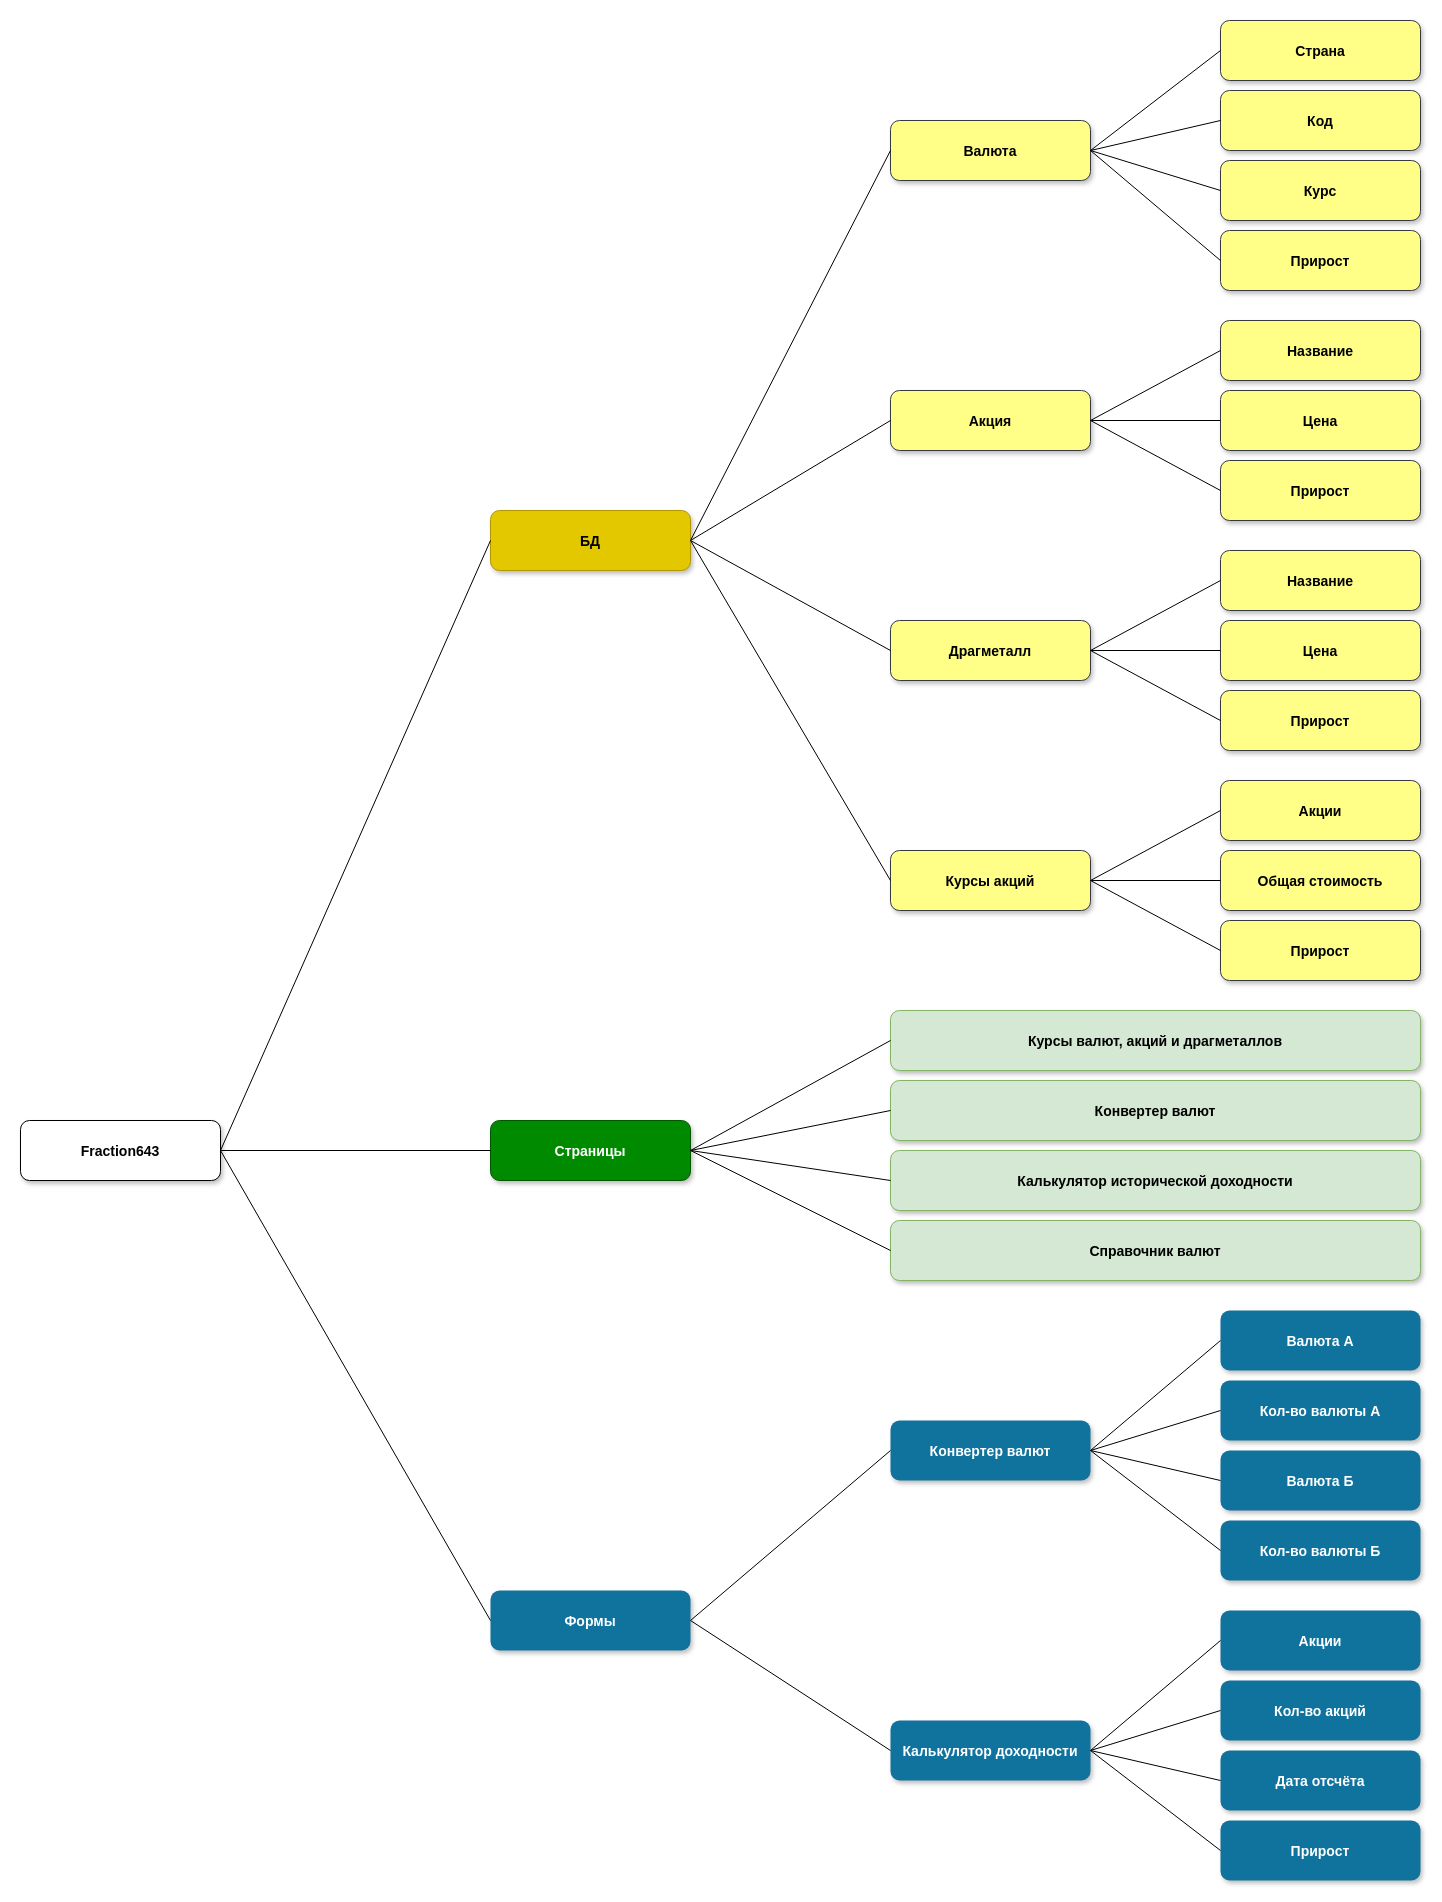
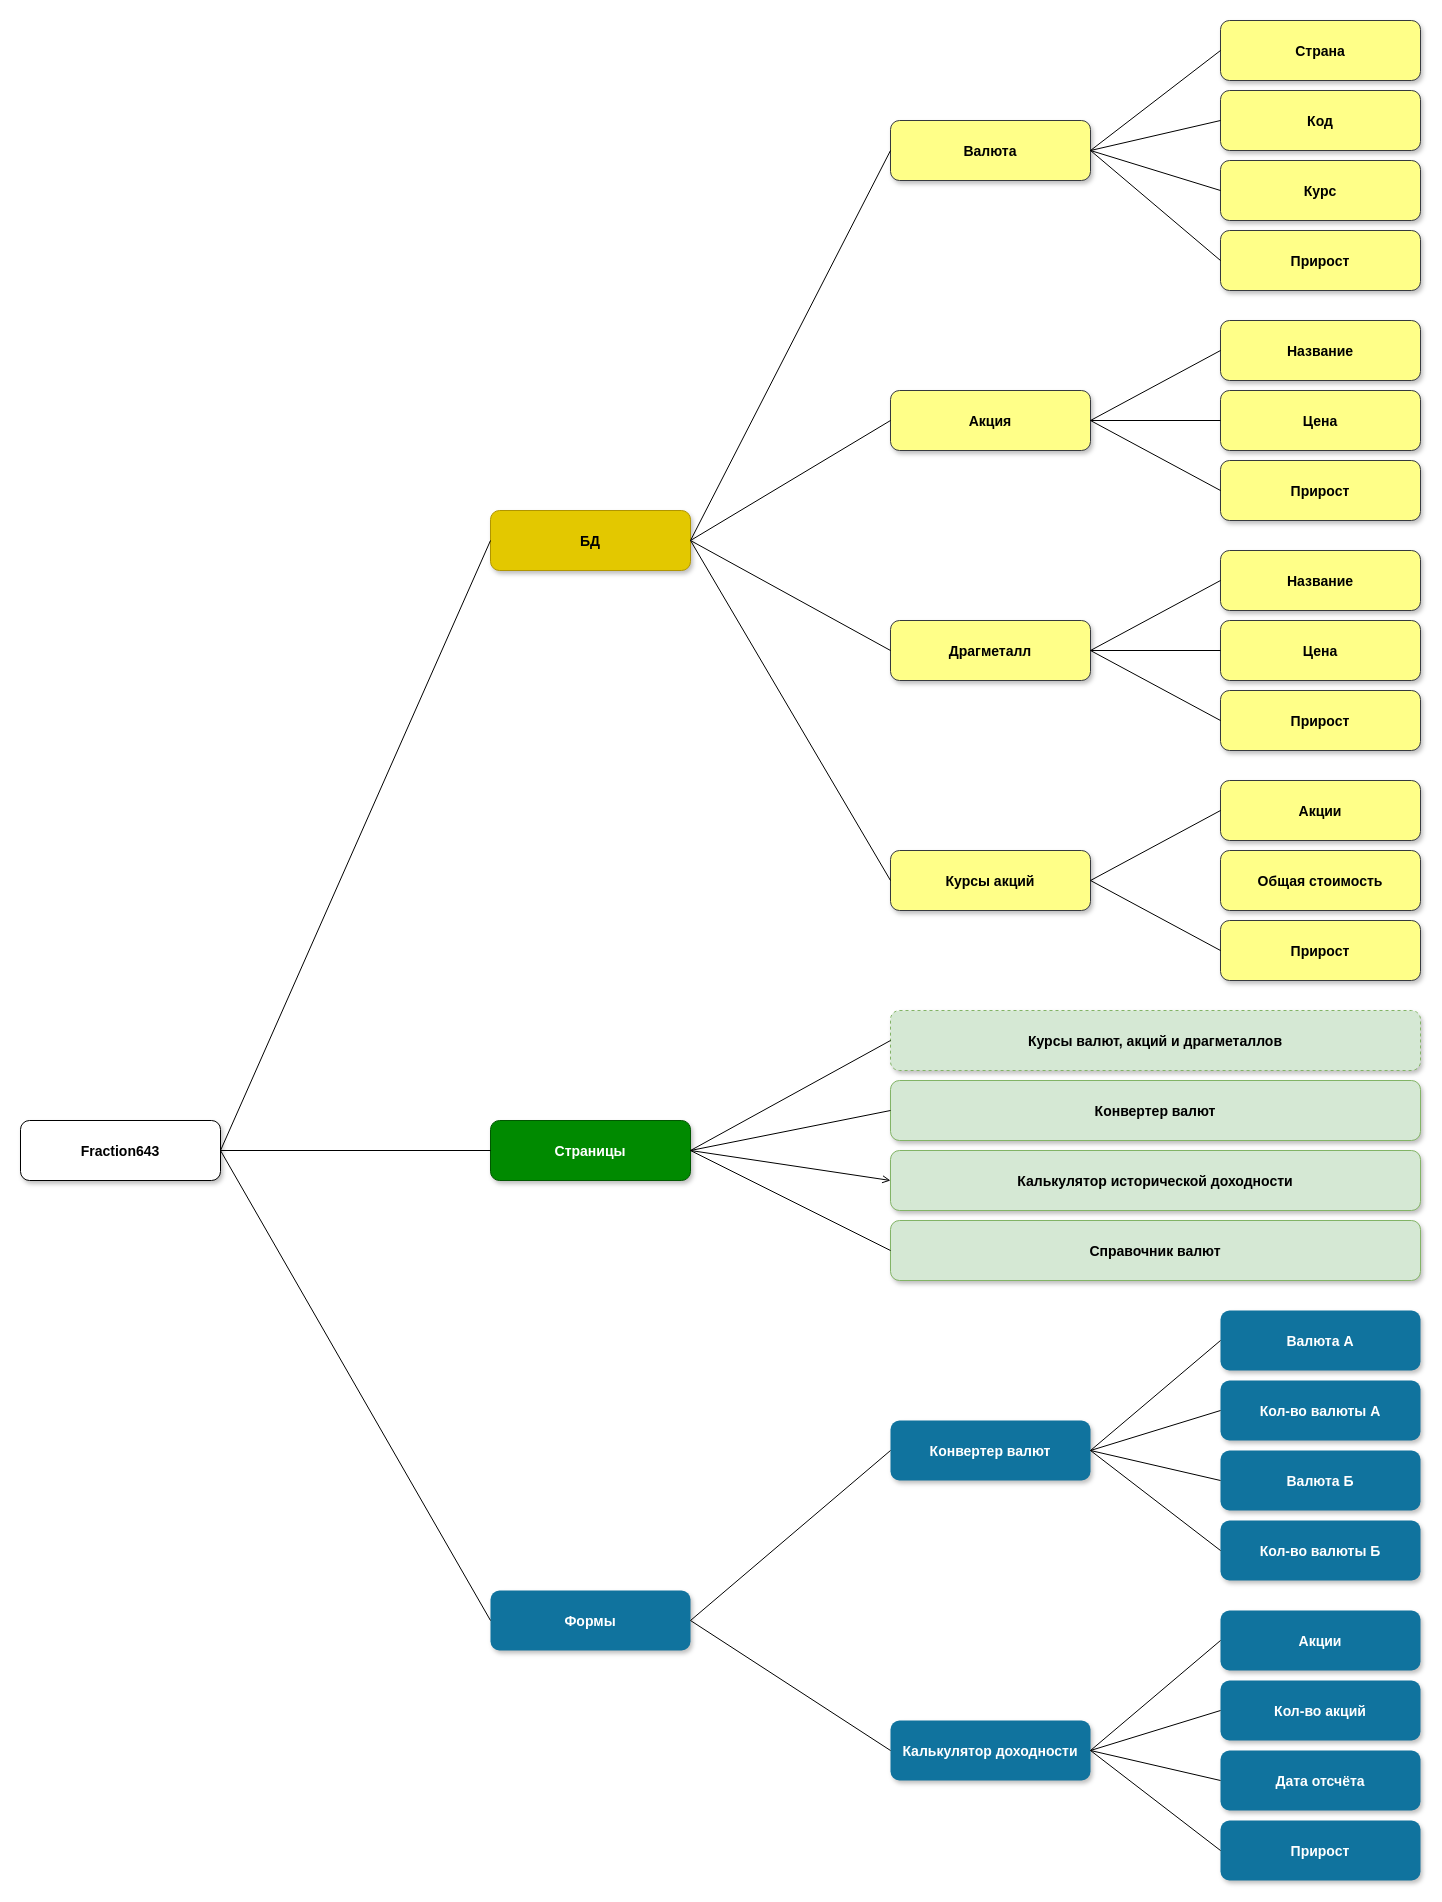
edge "Курсы акций" -- "Общая стоимость": removed
node "Курсы валют, акций и драгметаллов": style solid -> dashed
edge "Страницы" -- "Калькулятор исторической доходности": arrowhead none -> open
